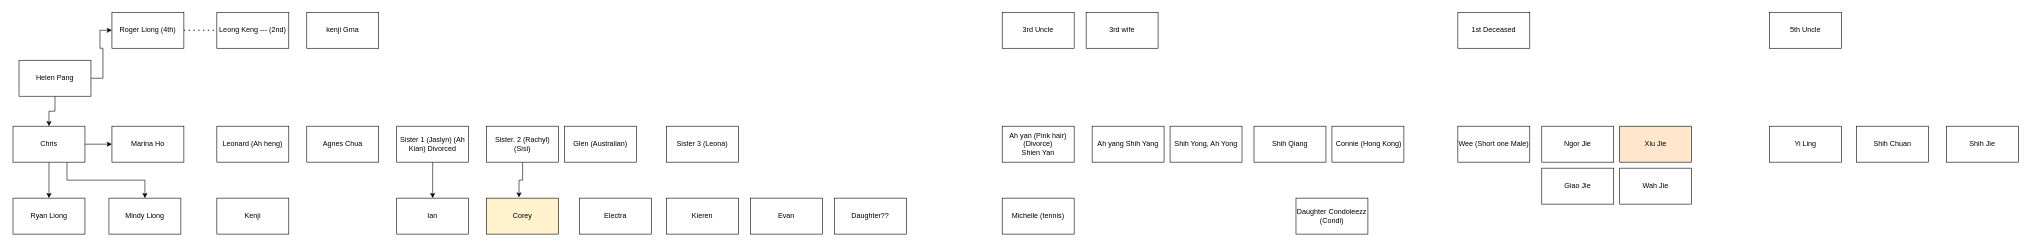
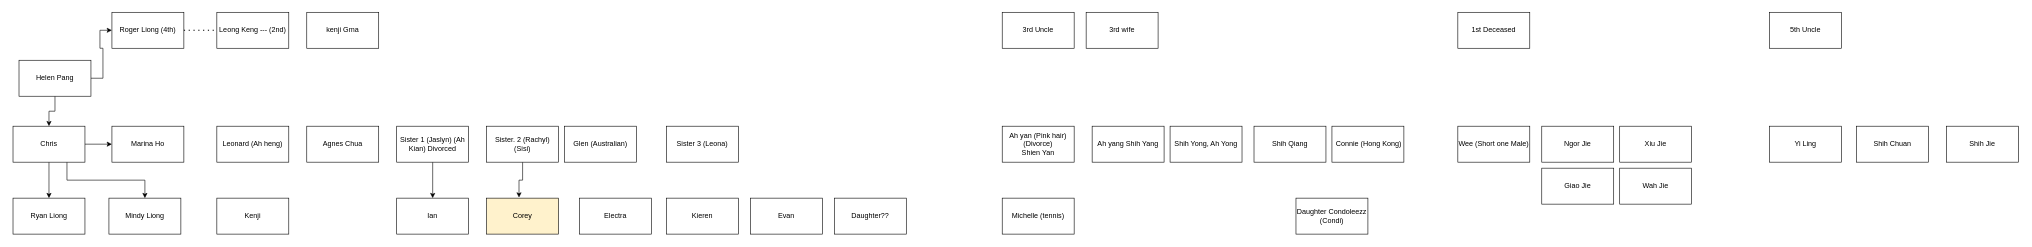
node "Xiu Jie": fillcolor #ffe6cc -> #ffffff
